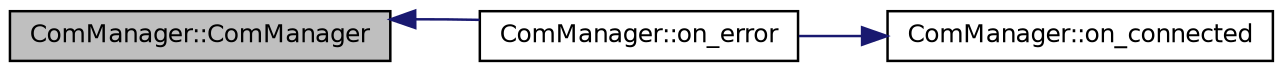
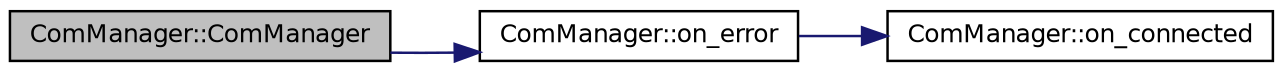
edge "ComManager::on_error" -> "ComManager::ComManager": reversed
